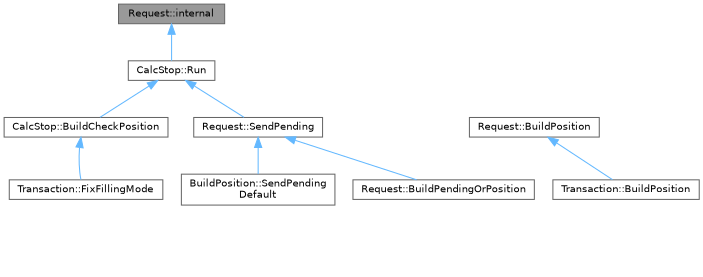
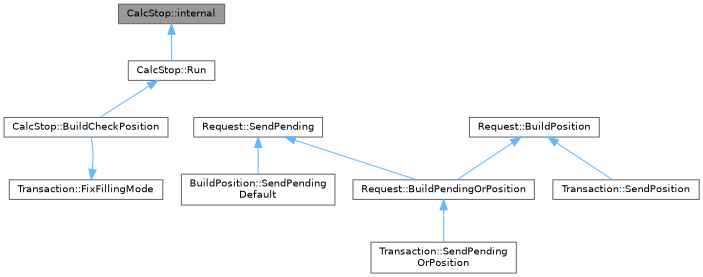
node "Request::internal": label "Request::internal" -> "CalcStop::internal"
edge "Request::SendPending" -> "CalcStop::Run": removed
edge "Request::BuildPendingOrPosition" -> "Request::BuildPosition": added
edge "Transaction::FixFillingMode" -> "CalcStop::BuildCheckPosition": reversed
node "Transaction::BuildPosition": label "Transaction::BuildPosition" -> "Transaction::SendPosition"
node "Transaction::SendPending OrPosition": added
